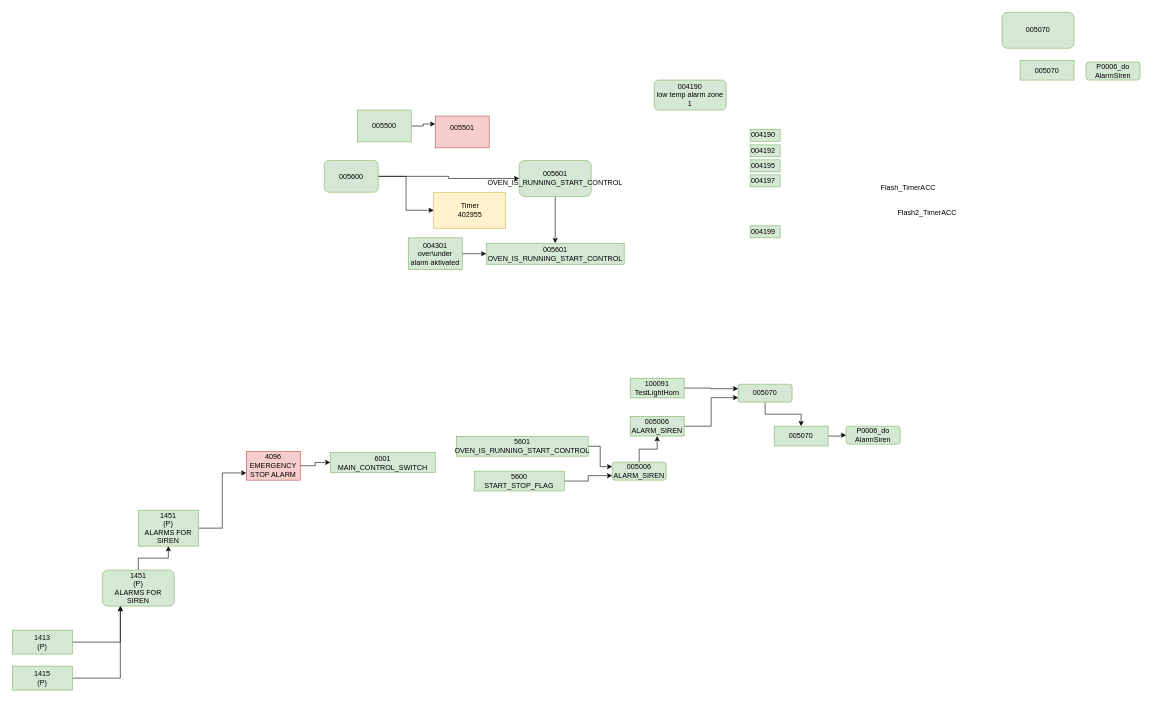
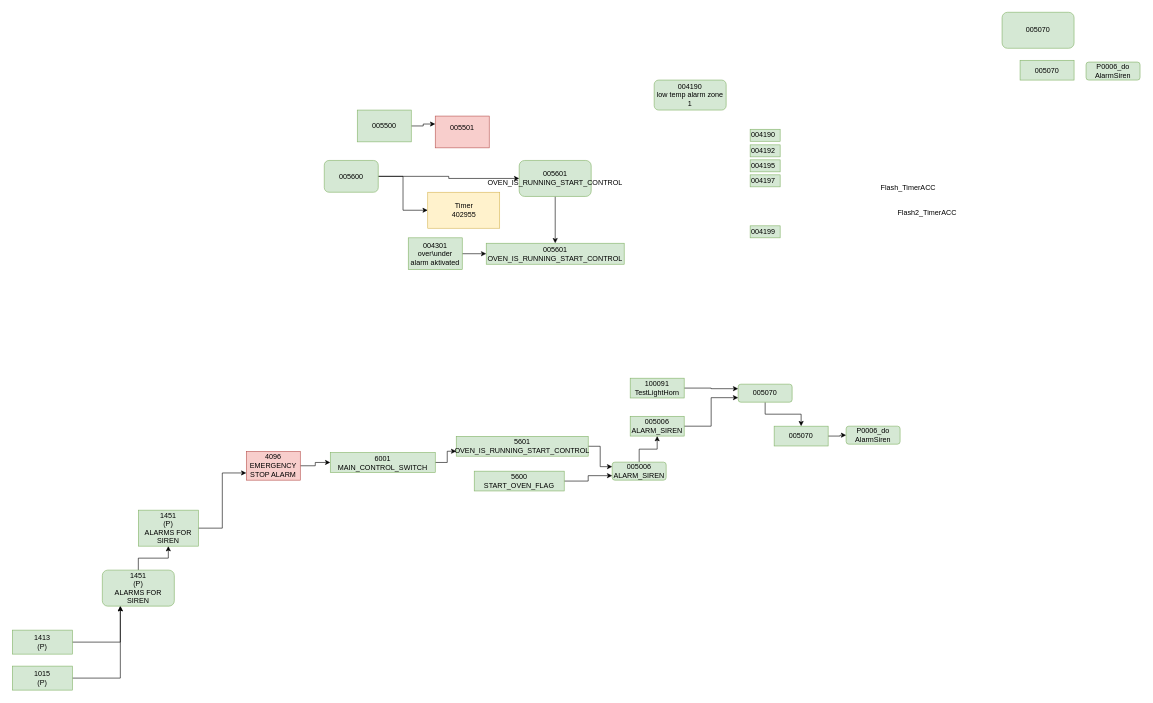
node "Timer 402955": moved (470, 210) -> (464, 210)
edge "6001 MAIN_CONTROL_SWITCH" -> "5601 OVEN_IS_RUNNING_START_CONTROL": added
node "5600 START_STOP_FLAG": label "5600 START_STOP_FLAG" -> "5600 START_OVEN_FLAG"
node "1415 (P)": label "1415 (P)" -> "1015 (P)"
